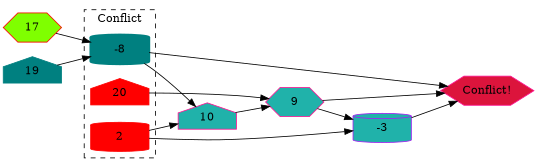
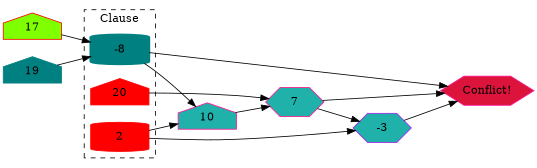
cluster "Conflict": label "Conflict" -> "Clause"
node "17": shape hexagon -> house
node "9": label "9" -> "7"
node "-3": shape cylinder -> hexagon
